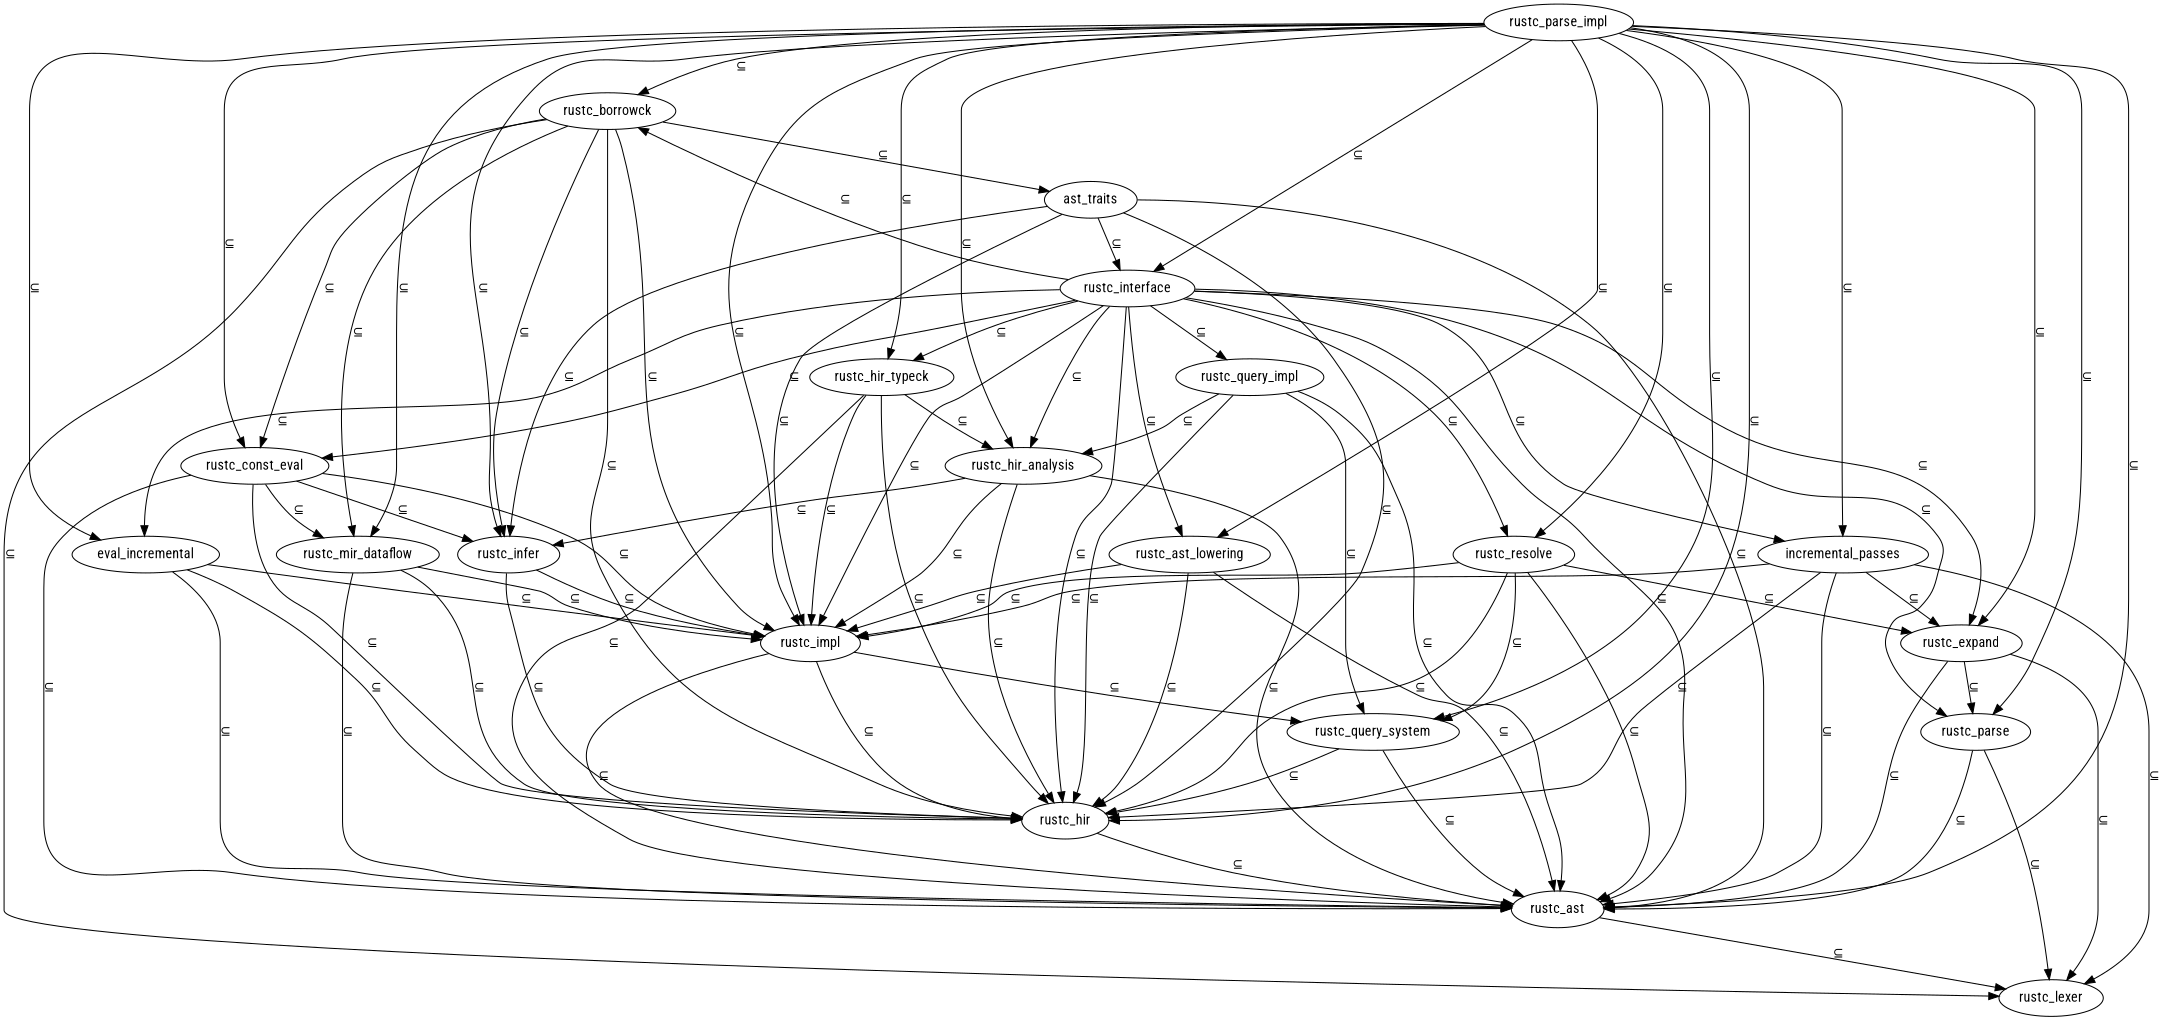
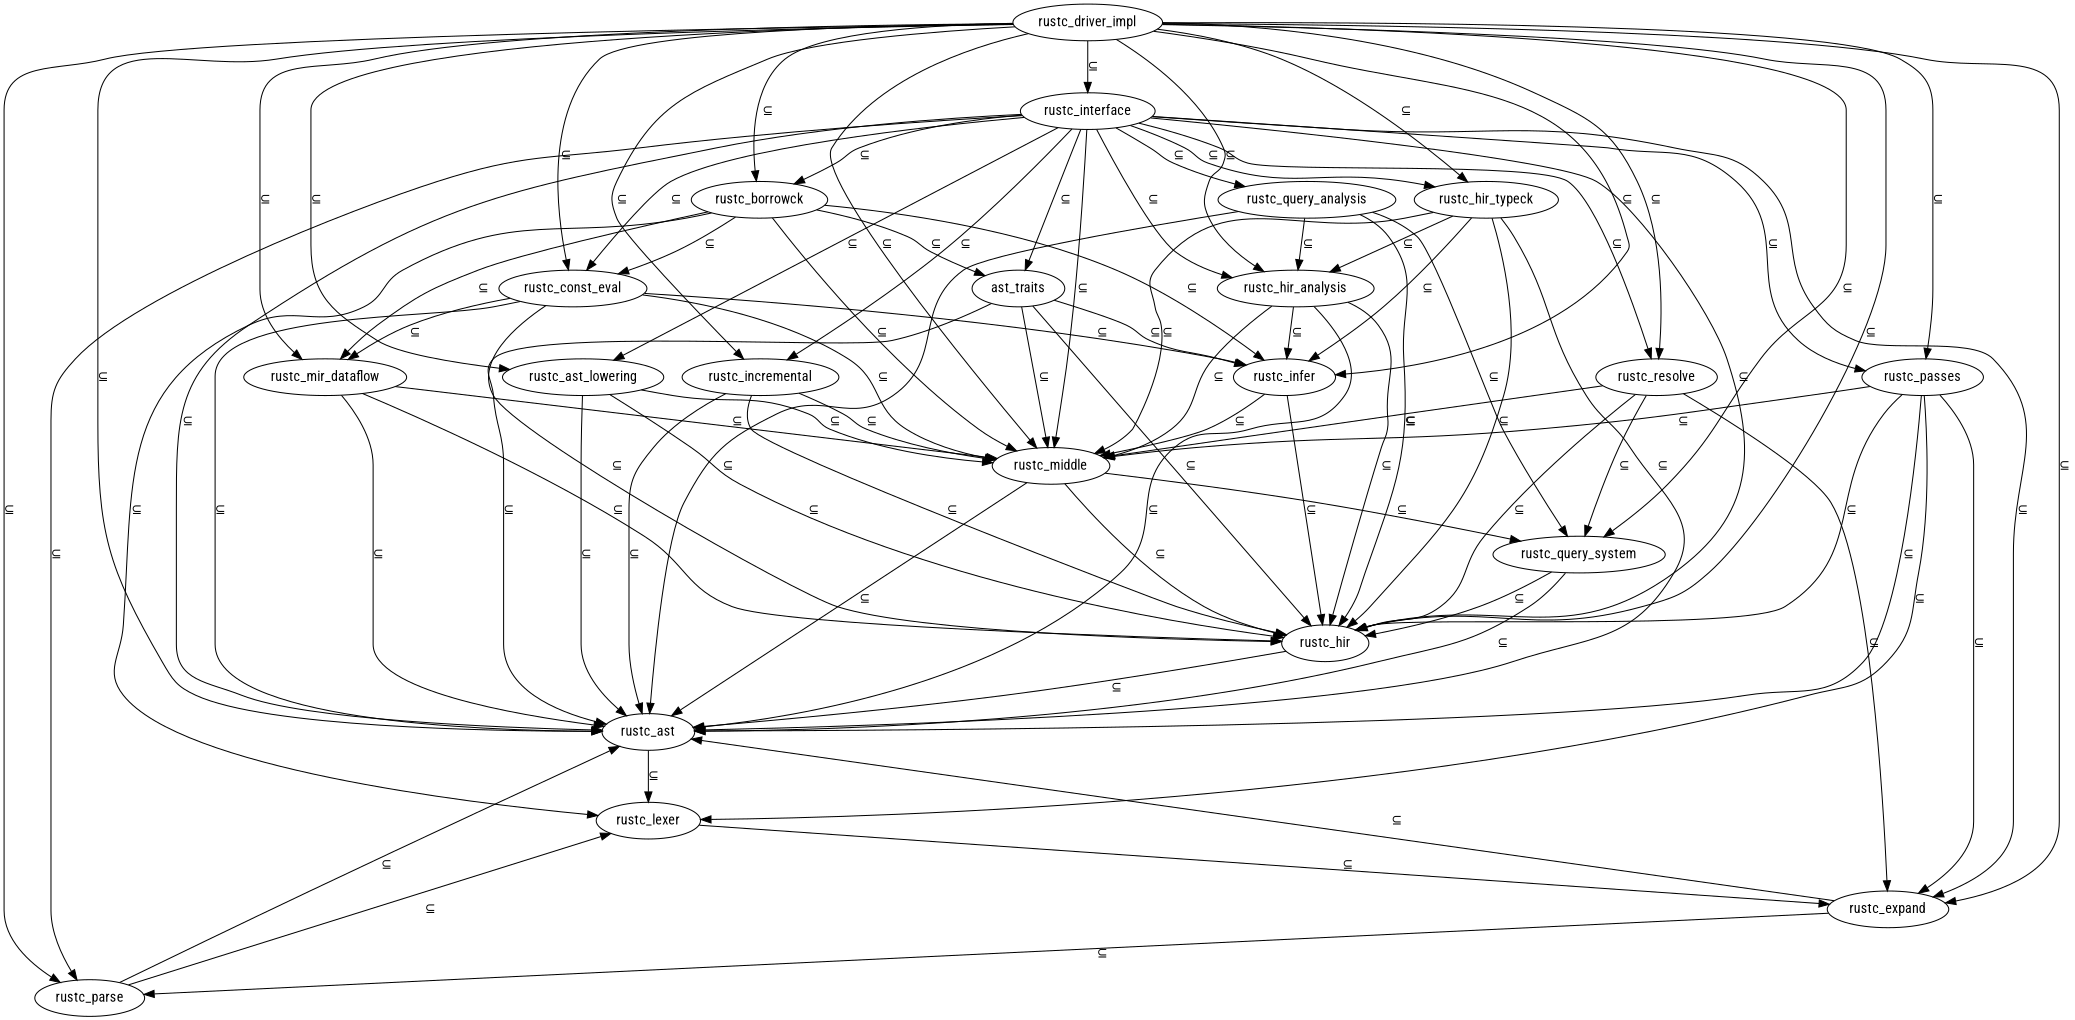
node "rustc_parse_impl": label "rustc_parse_impl" -> "rustc_driver_impl"
edge "ast_traits" -> "rustc_interface": reversed
edge "rustc_hir_typeck" -> "rustc_infer": added, label "⊆"
node "rustc_query_impl": label "rustc_query_impl" -> "rustc_query_analysis"
node "eval_incremental": label "eval_incremental" -> "rustc_incremental"
node "incremental_passes": label "incremental_passes" -> "rustc_passes"
edge "rustc_borrowck" -> "rustc_hir": removed, label "⊆"
node "rustc_impl": label "rustc_impl" -> "rustc_middle"
edge "rustc_resolve" -> "rustc_ast": removed, label "⊆"
edge "rustc_expand" -> "rustc_lexer": reversed
